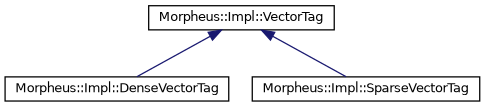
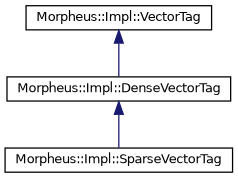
edge "Morpheus::Impl::SparseVectorTag" -> "Morpheus::Impl::VectorTag": now "Morpheus::Impl::SparseVectorTag" -> "Morpheus::Impl::DenseVectorTag"
